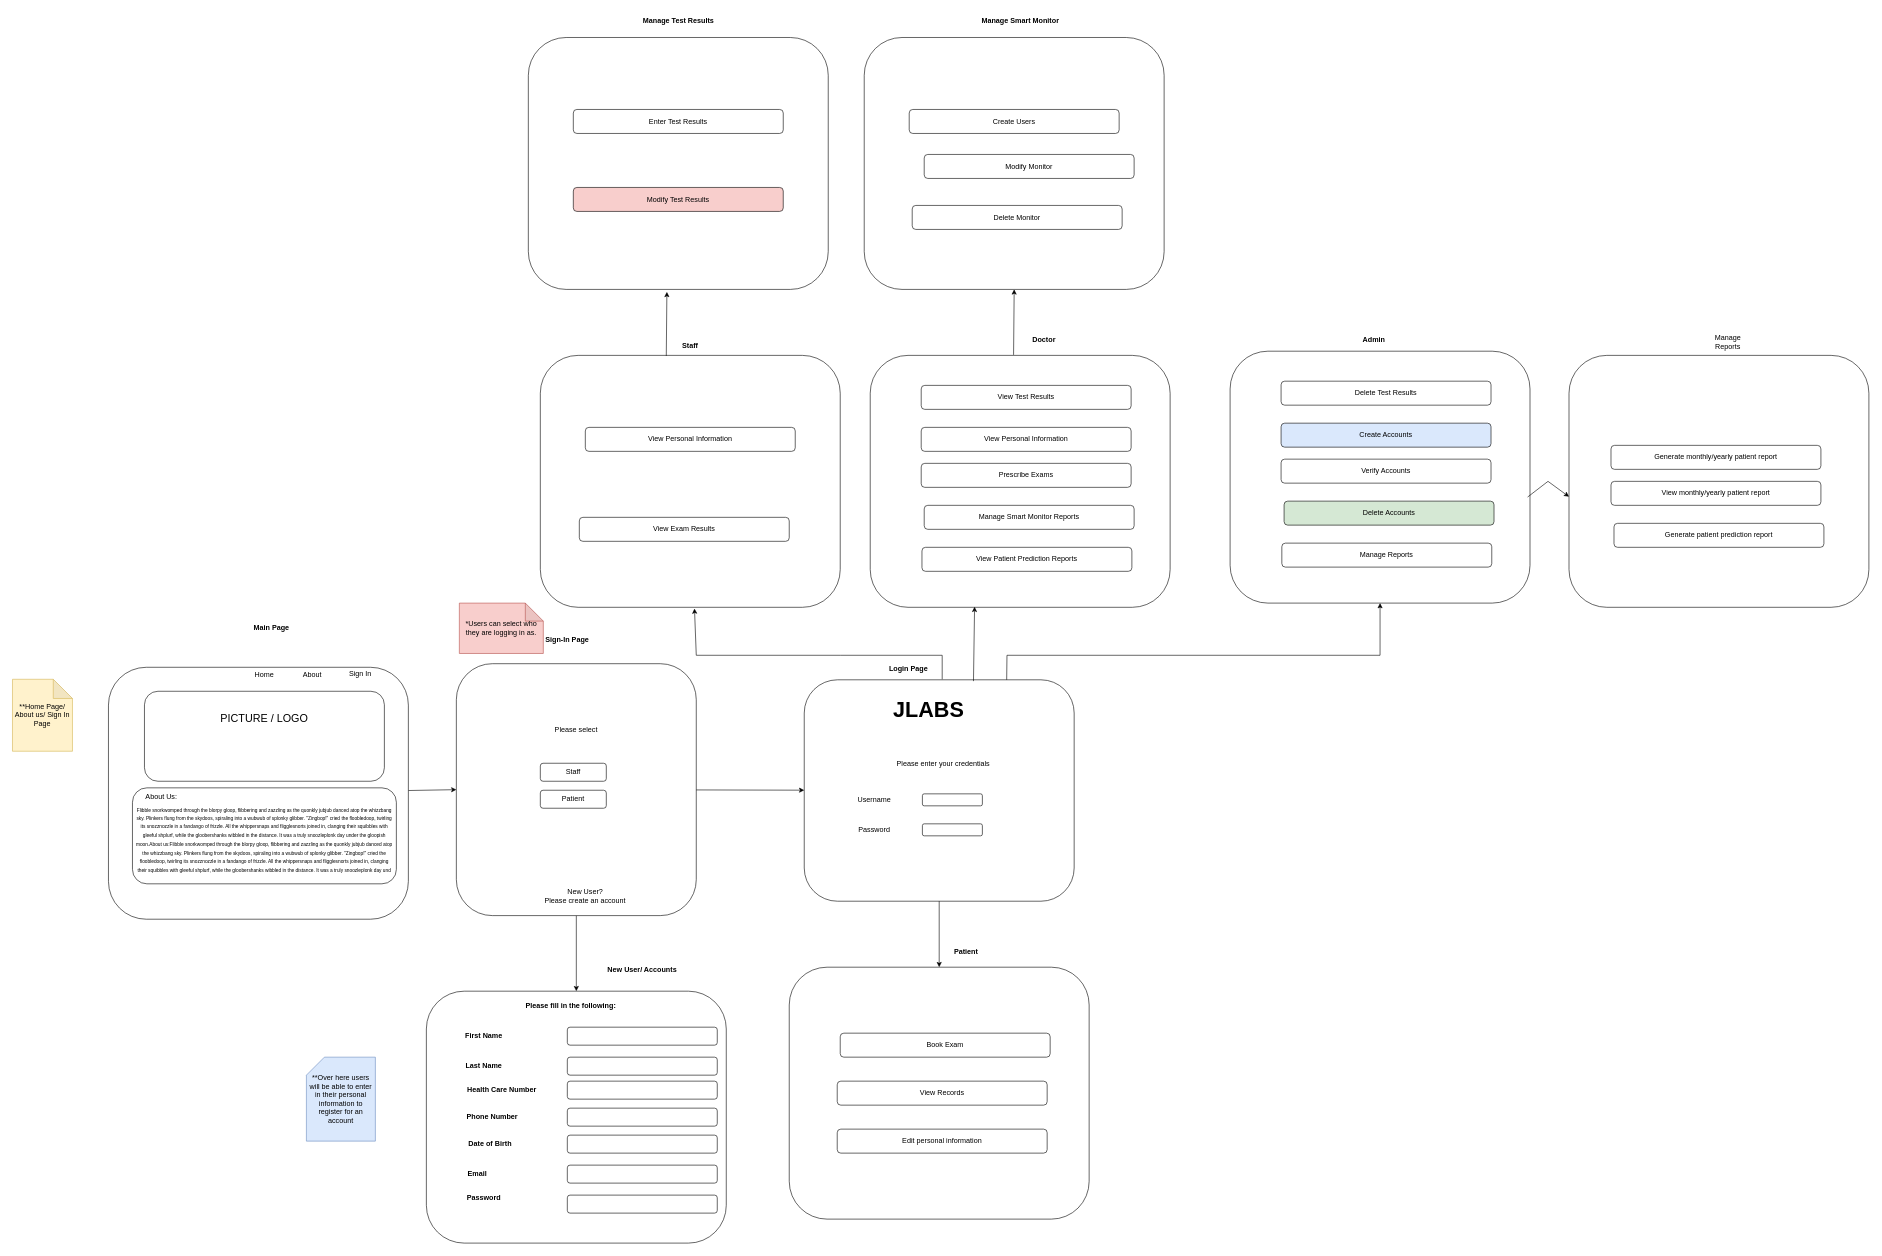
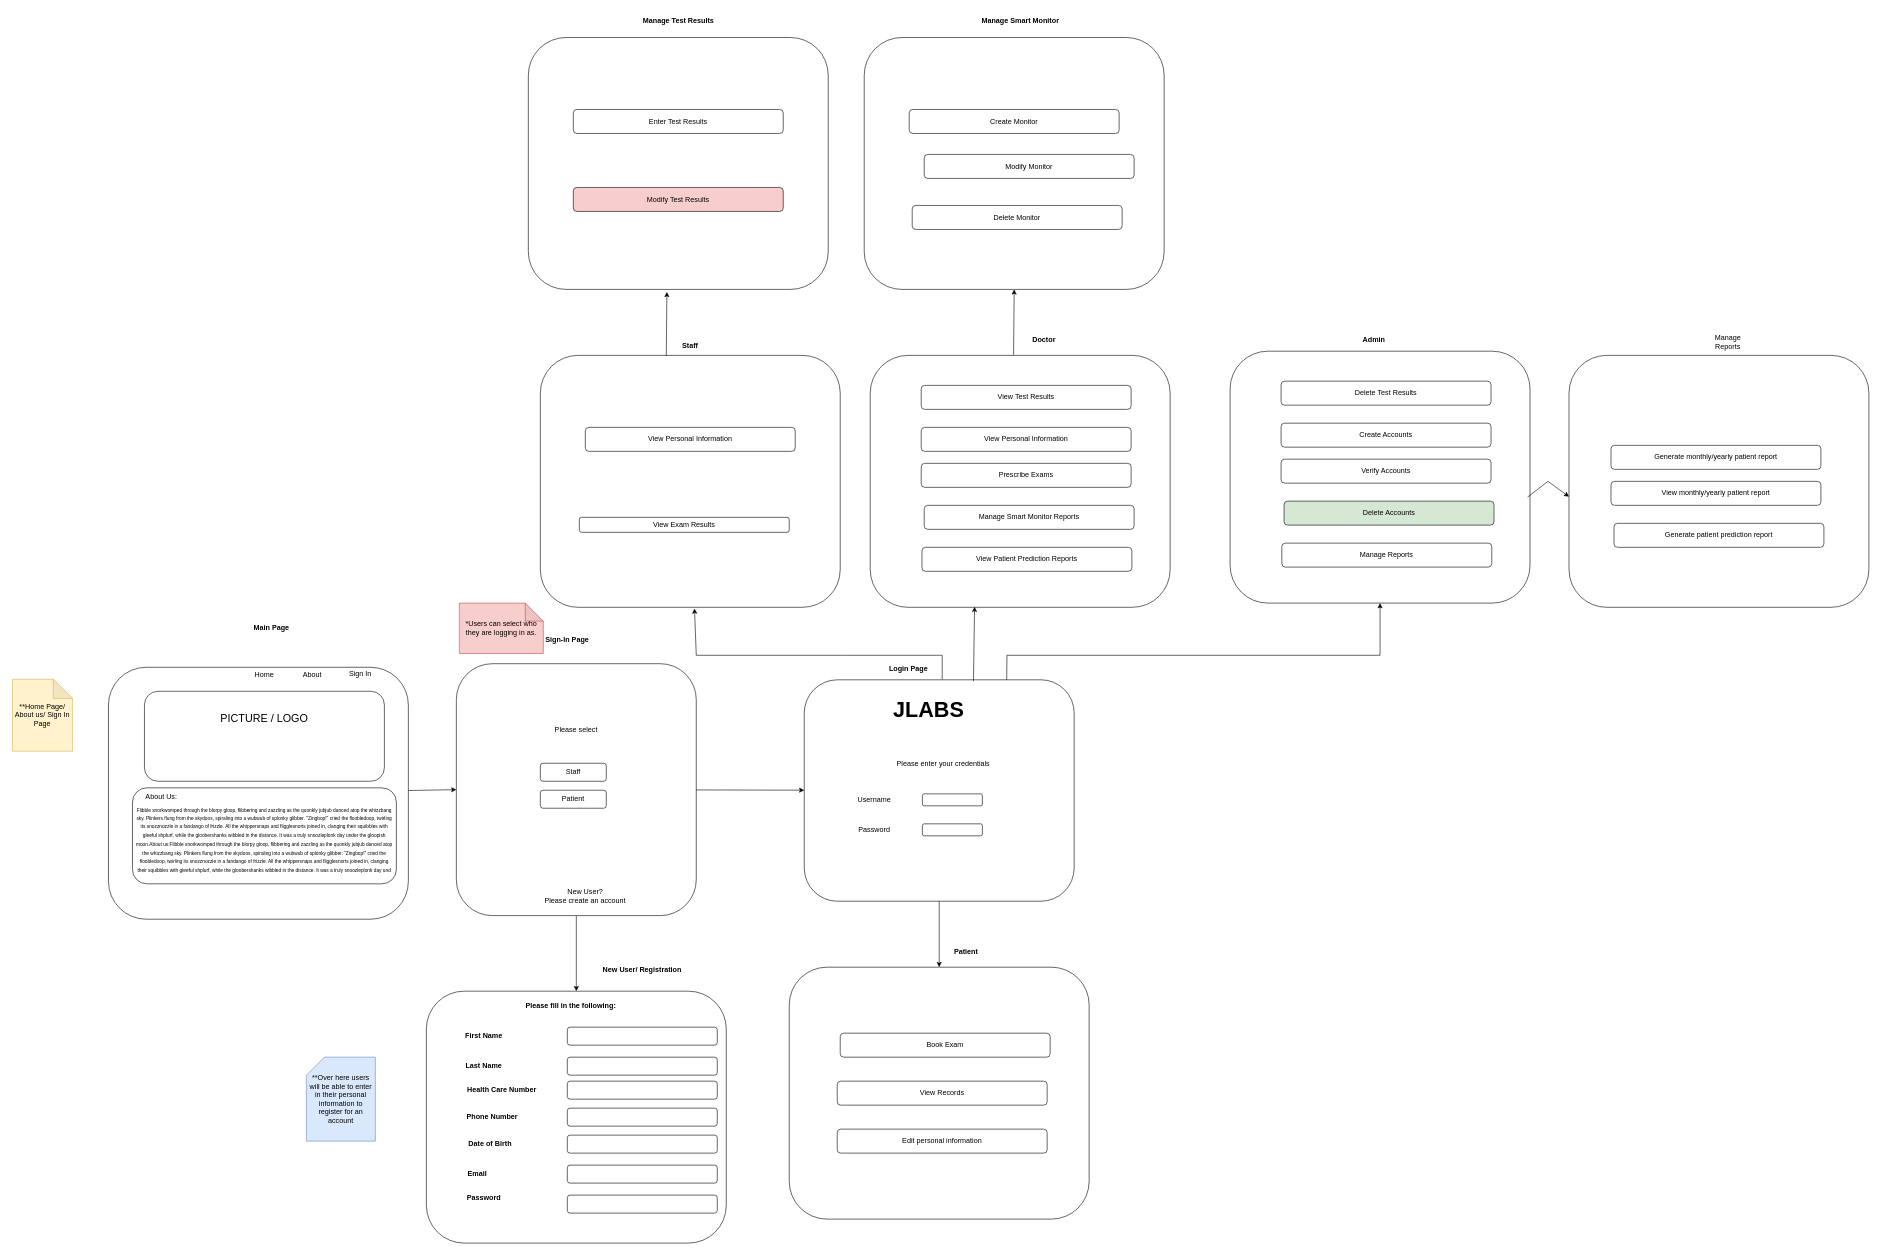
node "Create Users": label "Create Users" -> "Create Monitor"
node "Create Accounts": fillcolor #dae8fc -> #ffffff
node "View Exam Results": size 210x24 -> 210x15
node "New User/ Accounts": label "New User/ Accounts" -> "New User/ Registration"
